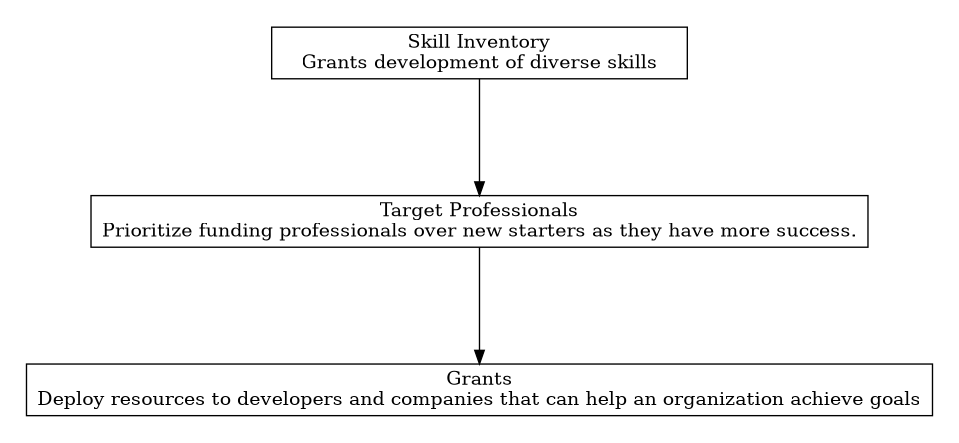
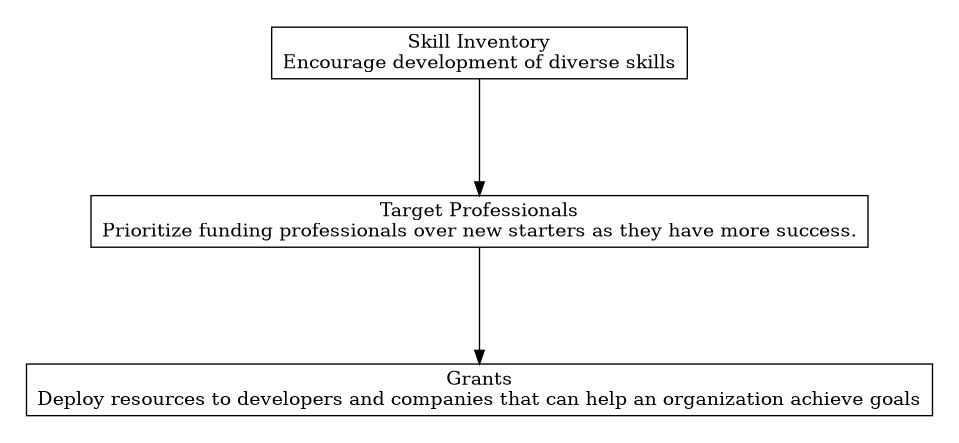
node "Skill Inventory Grants development of diverse skills": label "Skill Inventory Grants development of diverse skills" -> "Skill Inventory Encourage development of diverse skills"
